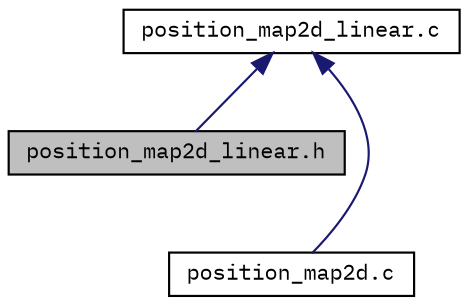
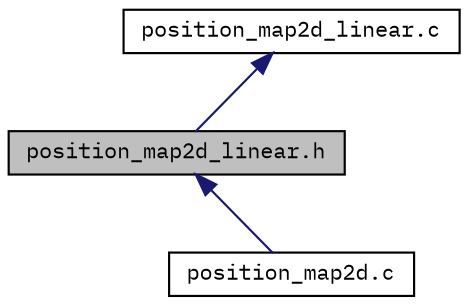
edge "position_map2d.c" -> "position_map2d_linear.c": now "position_map2d.c" -> "position_map2d_linear.h"
